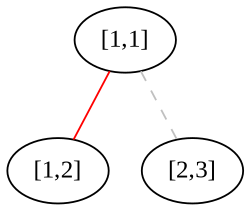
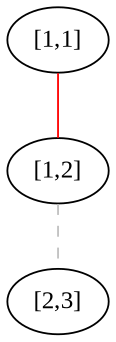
edge "[1,1]" -- "[2,3]": now "[1,2]" -- "[2,3]"
